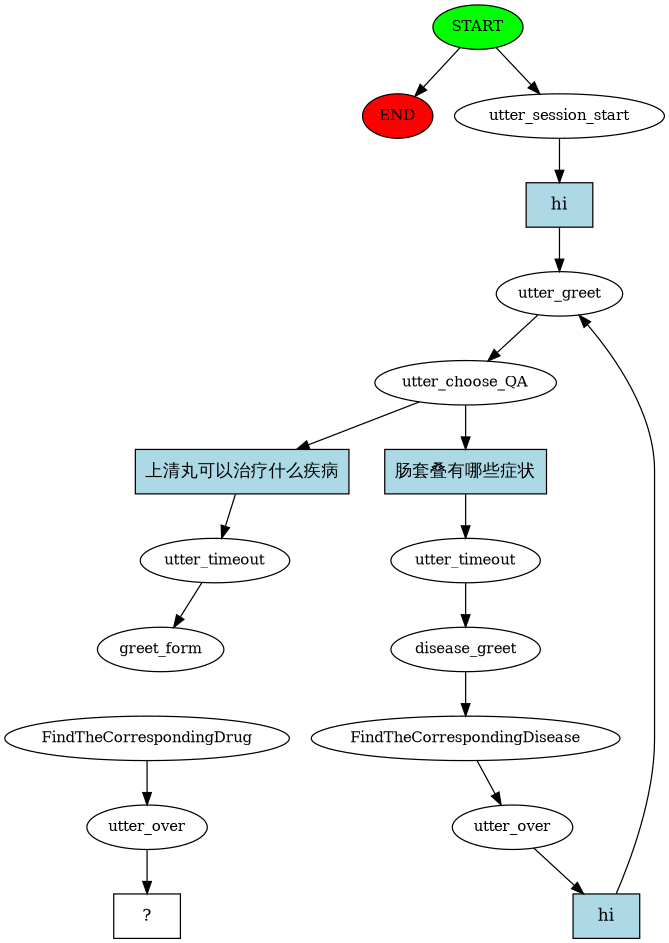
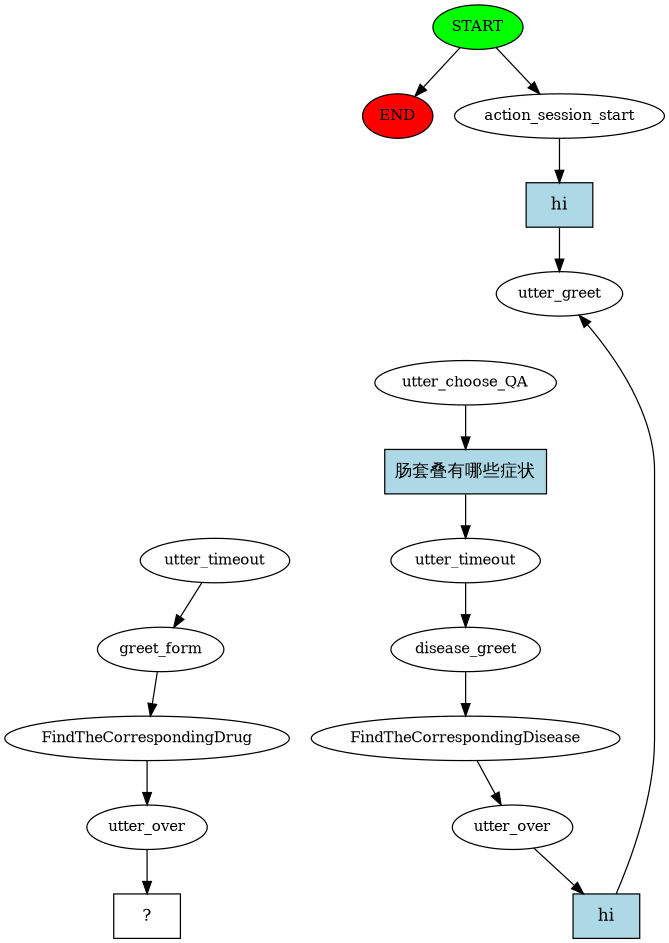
node "utter_session_start": label "utter_session_start" -> "action_session_start"
edge "utter_greet" -> "utter_choose_QA": removed
node "上清丸可以治疗什么疾病": removed
edge "greet_form" -> "FindTheCorrespondingDrug": added
